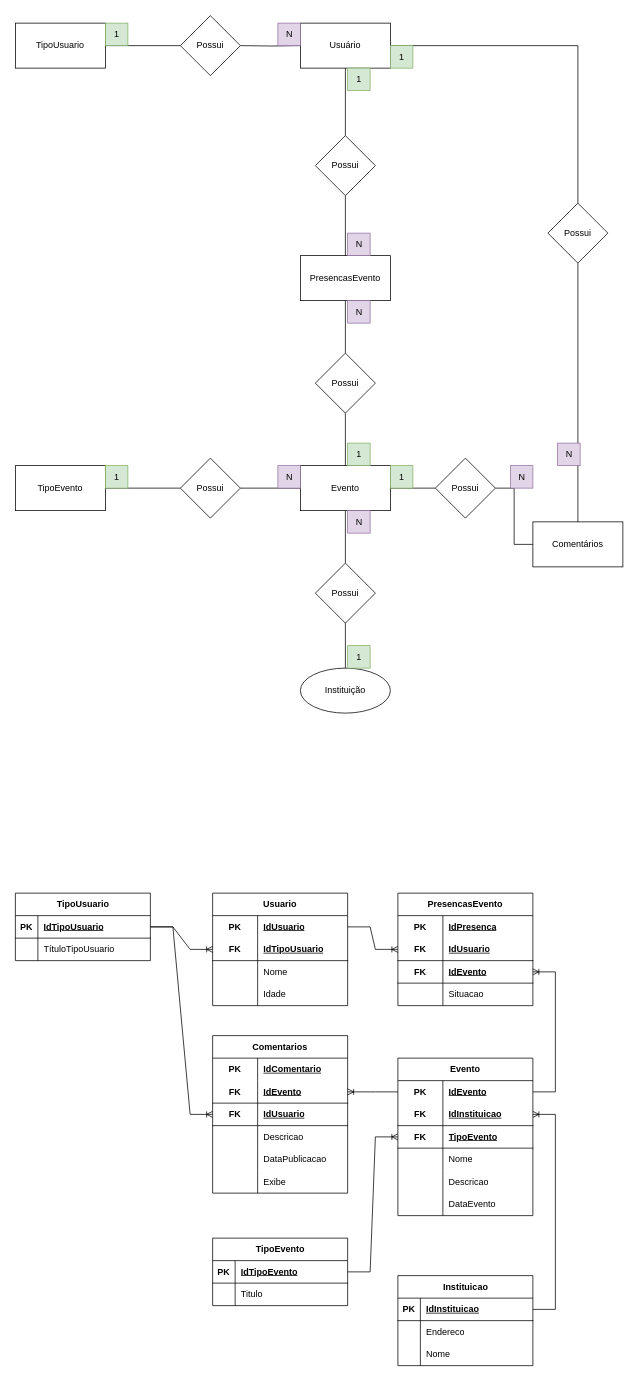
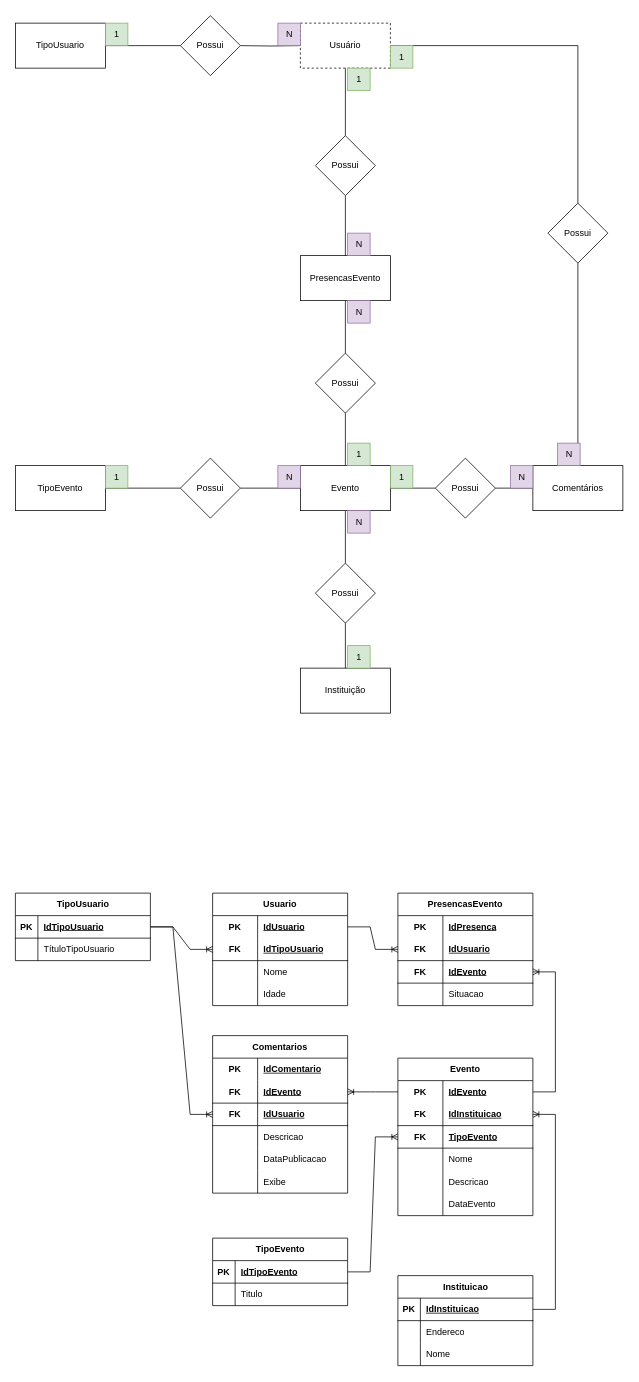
node "Usuário": style solid -> dashed
node "Comentários": moved (578, 544) -> (578, 488)
node "Instituição": shape ellipse -> rectangle
